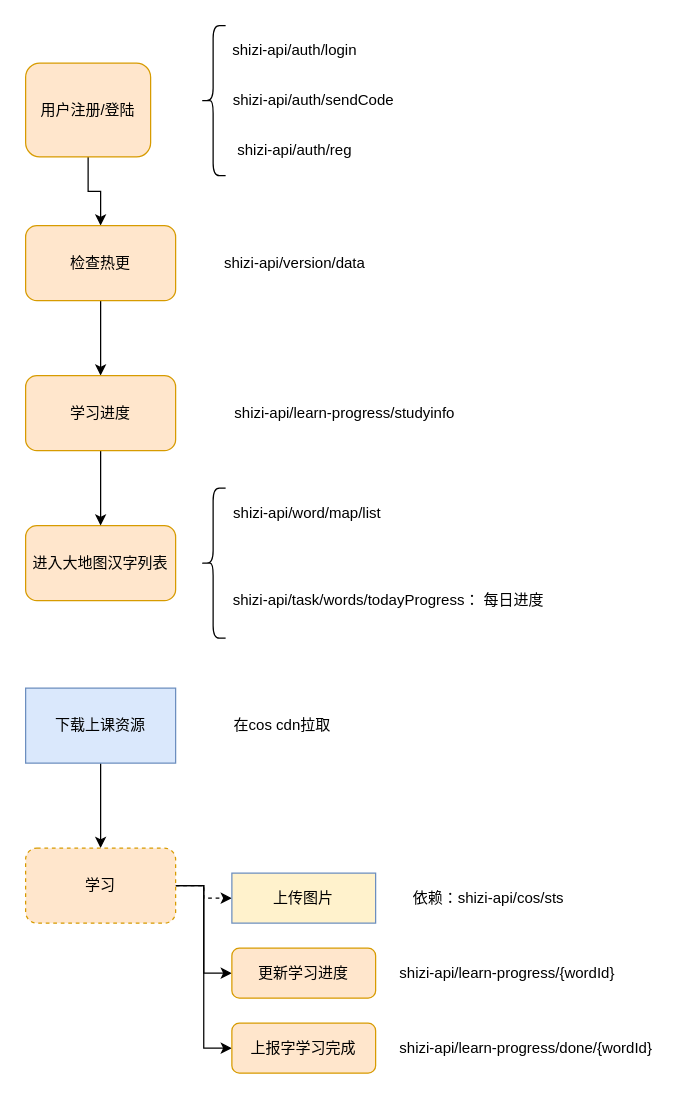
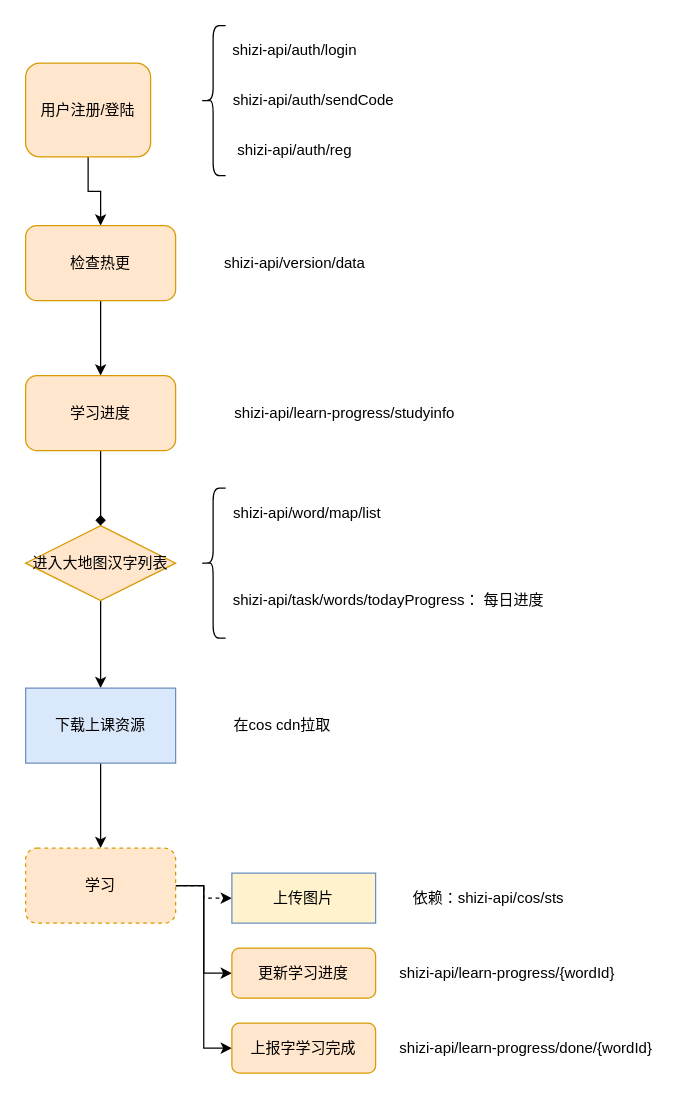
edge "学习进度" -> "进入大地图汉字列表": arrowhead classic -> diamond
node "进入大地图汉字列表": shape rounded rectangle -> diamond
edge "进入大地图汉字列表" -> "下载上课资源": added
